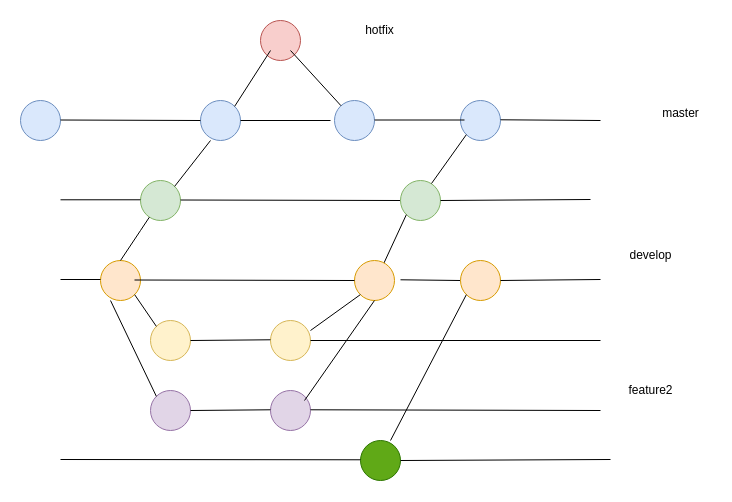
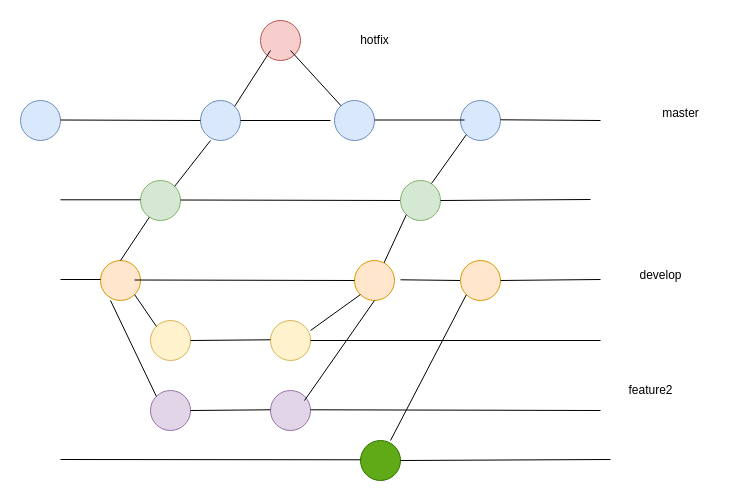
node "hotfix": moved (380, 31) -> (375, 41)
node "develop": moved (651, 256) -> (661, 276)
